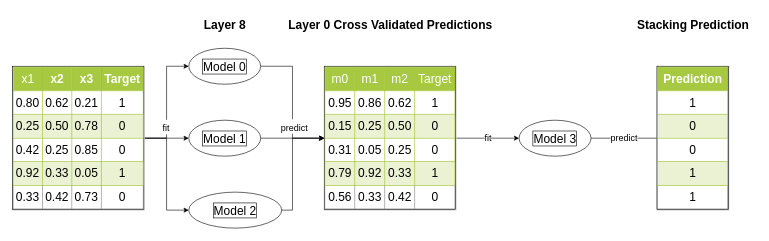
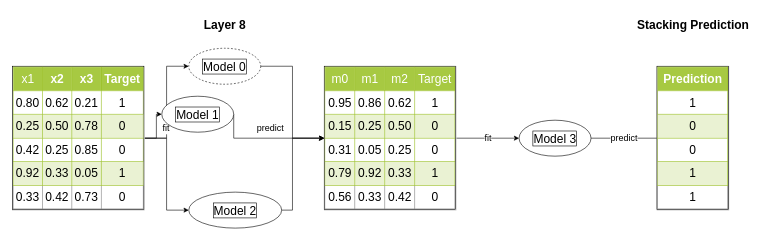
node "Layer 0 Cross Validated Predictions": removed
node "Model 0": style solid -> dashed
node "Model 1": moved (225, 138) -> (198, 114)
